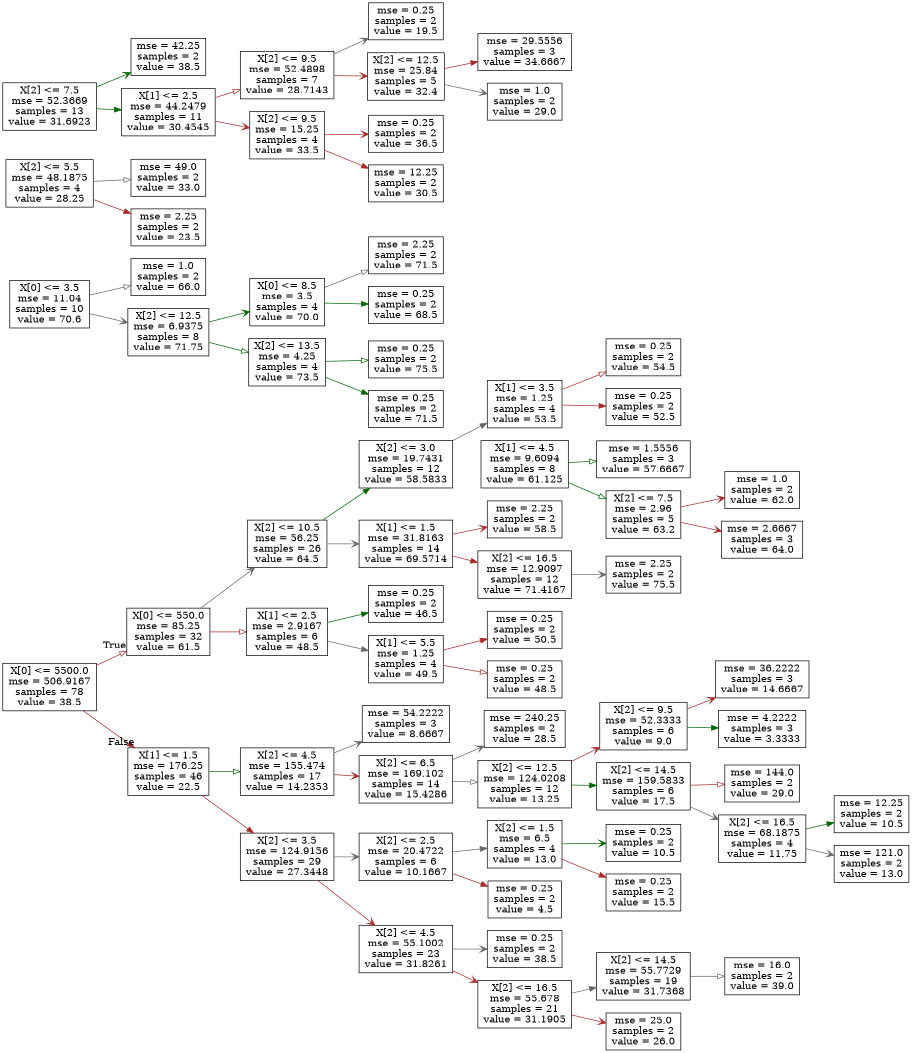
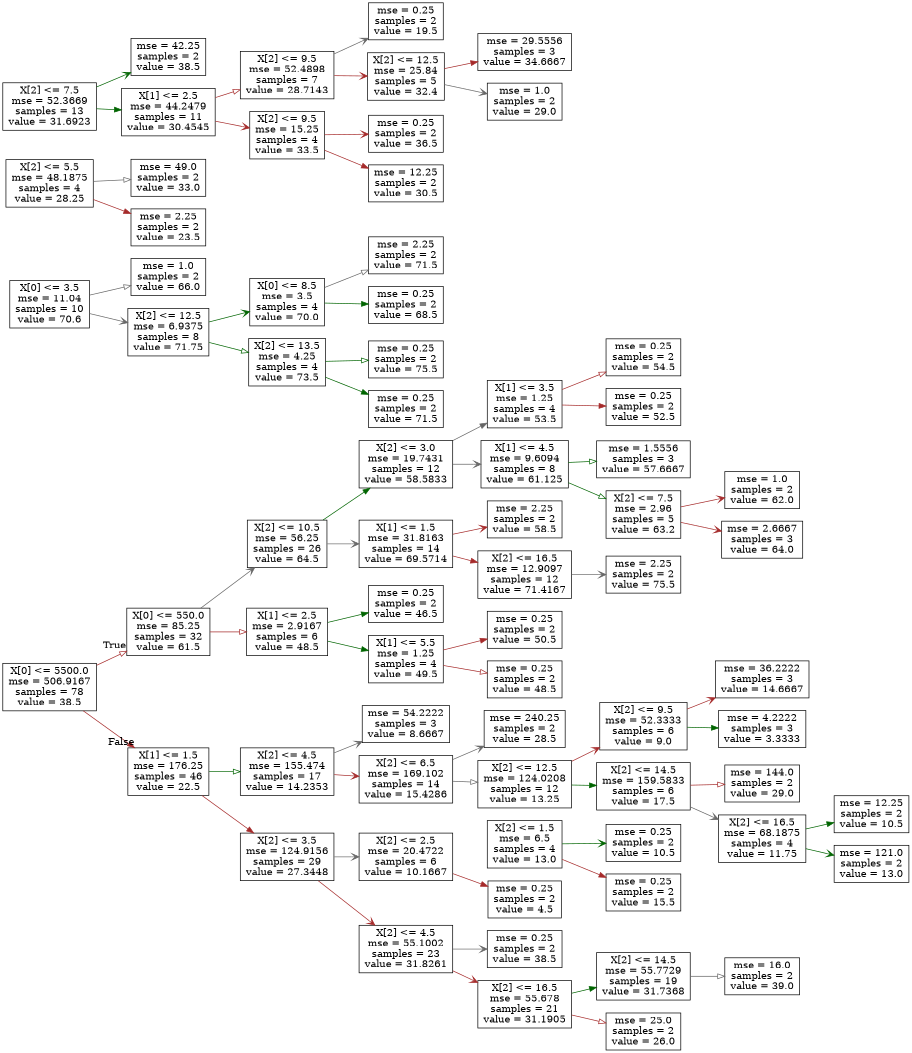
edge "X[2] <= 3.0 mse = 19.7431 samples = 12 value = 58.5833" -> "X[1] <= 4.5 mse = 9.6094 samples = 8 value = 61.125": added
edge "X[1] <= 2.5 mse = 2.9167 samples = 6 value = 48.5" -> "X[1] <= 5.5 mse = 1.25 samples = 4 value = 49.5": color gray40 -> darkgreen
edge "X[2] <= 2.5 mse = 20.4722 samples = 6 value = 10.1667" -> "X[2] <= 1.5 mse = 6.5 samples = 4 value = 13.0": removed
edge "X[2] <= 16.5 mse = 68.1875 samples = 4 value = 11.75" -> "mse = 121.0 samples = 2 value = 13.0": color gray40 -> darkgreen
edge "X[2] <= 16.5 mse = 55.678 samples = 21 value = 31.1905" -> "X[2] <= 14.5 mse = 55.7729 samples = 19 value = 31.7368": color gray40 -> darkgreen
edge "X[2] <= 16.5 mse = 55.678 samples = 21 value = 31.1905" -> "mse = 25.0 samples = 2 value = 26.0": arrowhead vee -> onormal
